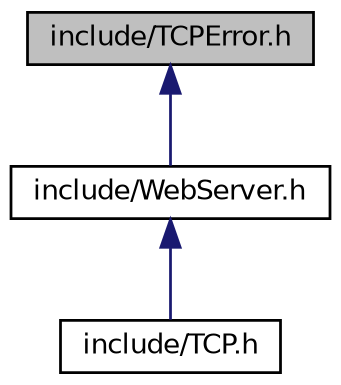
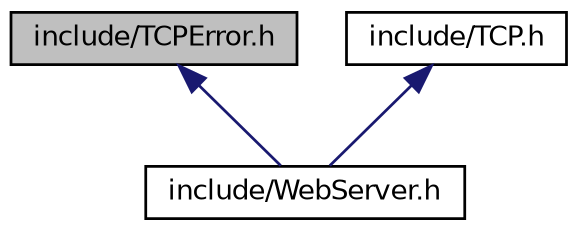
edge "include/TCP.h" -> "include/WebServer.h": reversed
